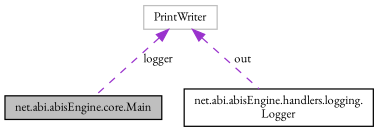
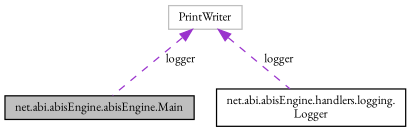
edge "net.abi.abisEngine.handlers.logging. Logger" -> "PrintWriter": label " out" -> " logger"
node "net.abi.abisEngine.core.Main": label "net.abi.abisEngine.core.Main" -> "net.abi.abisEngine.abisEngine.Main"
